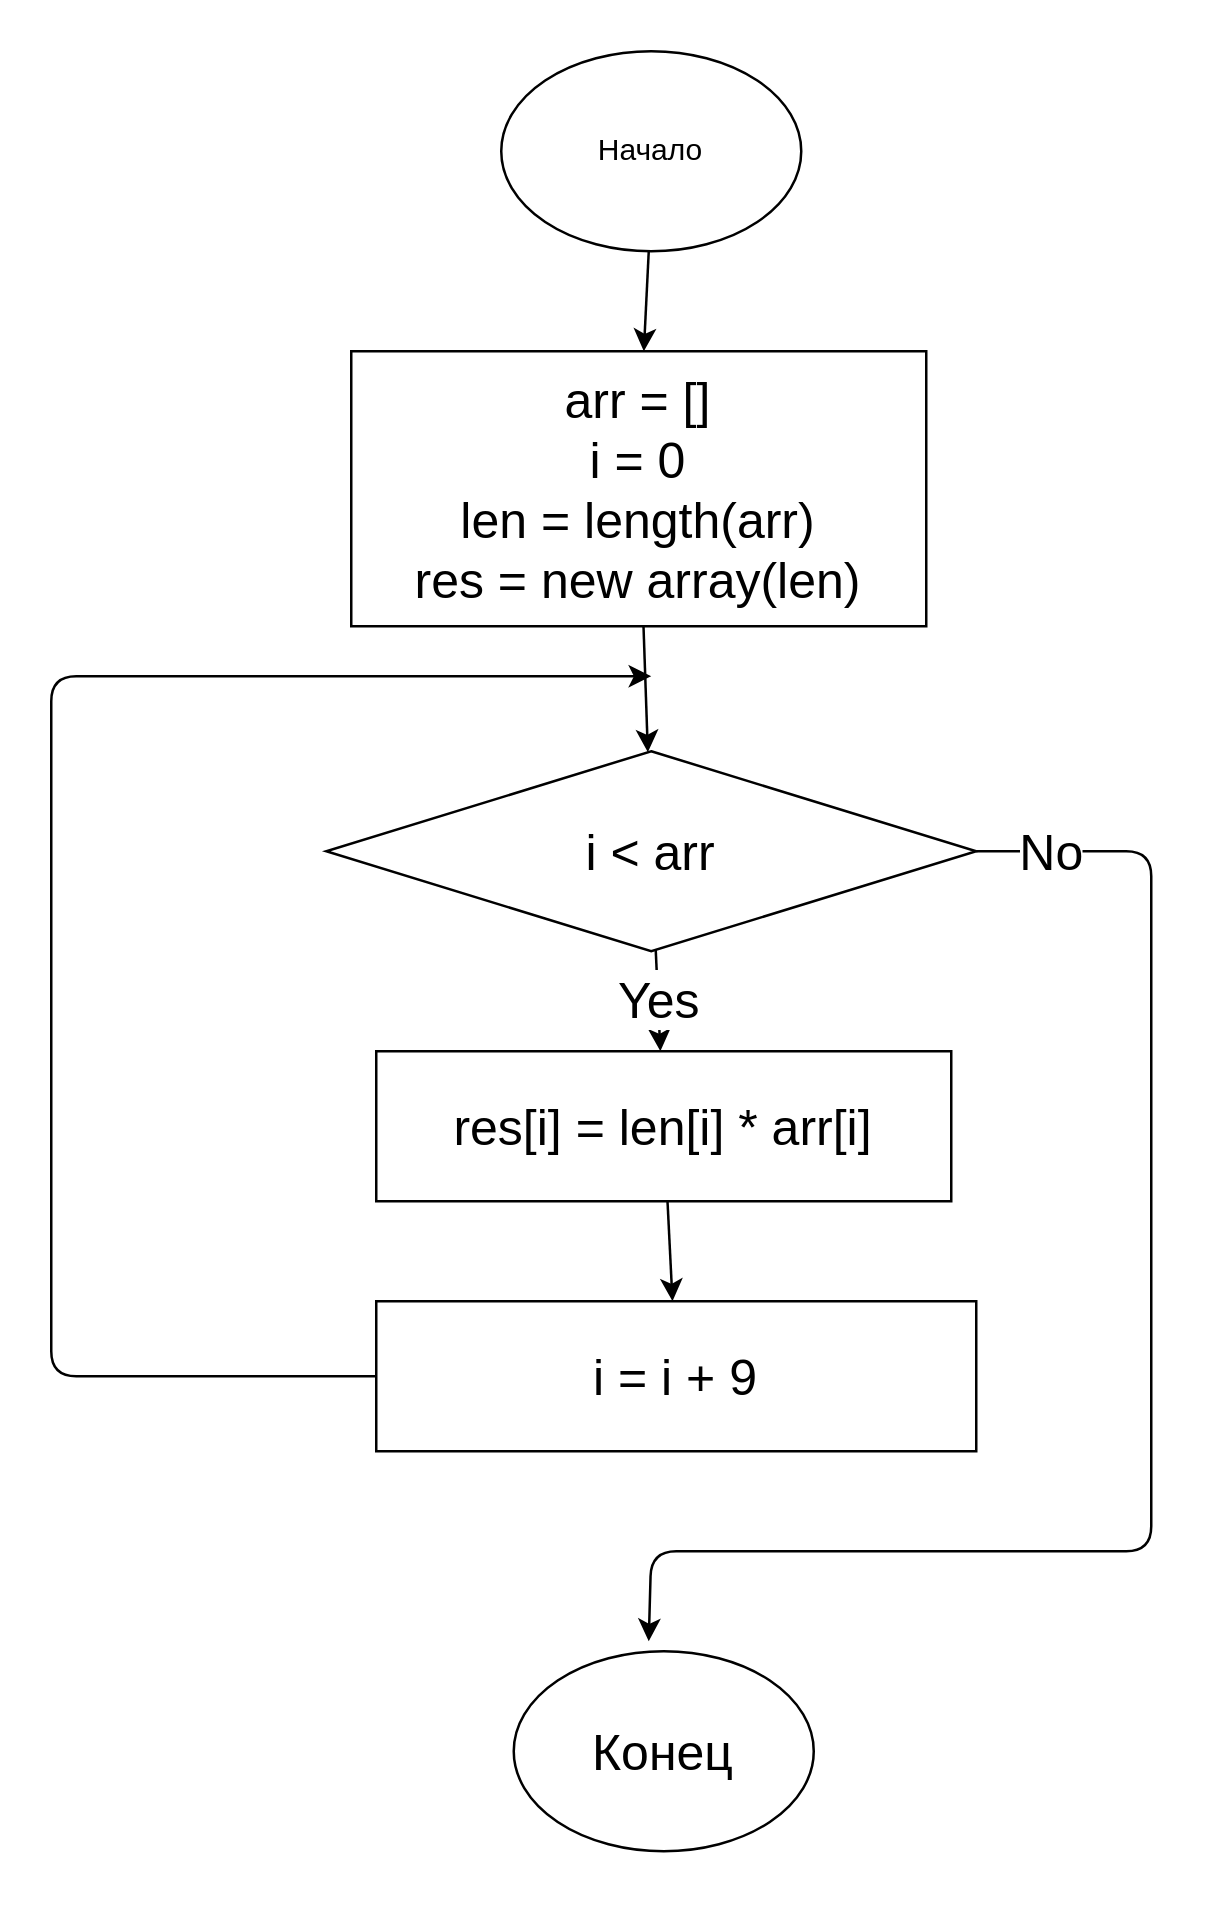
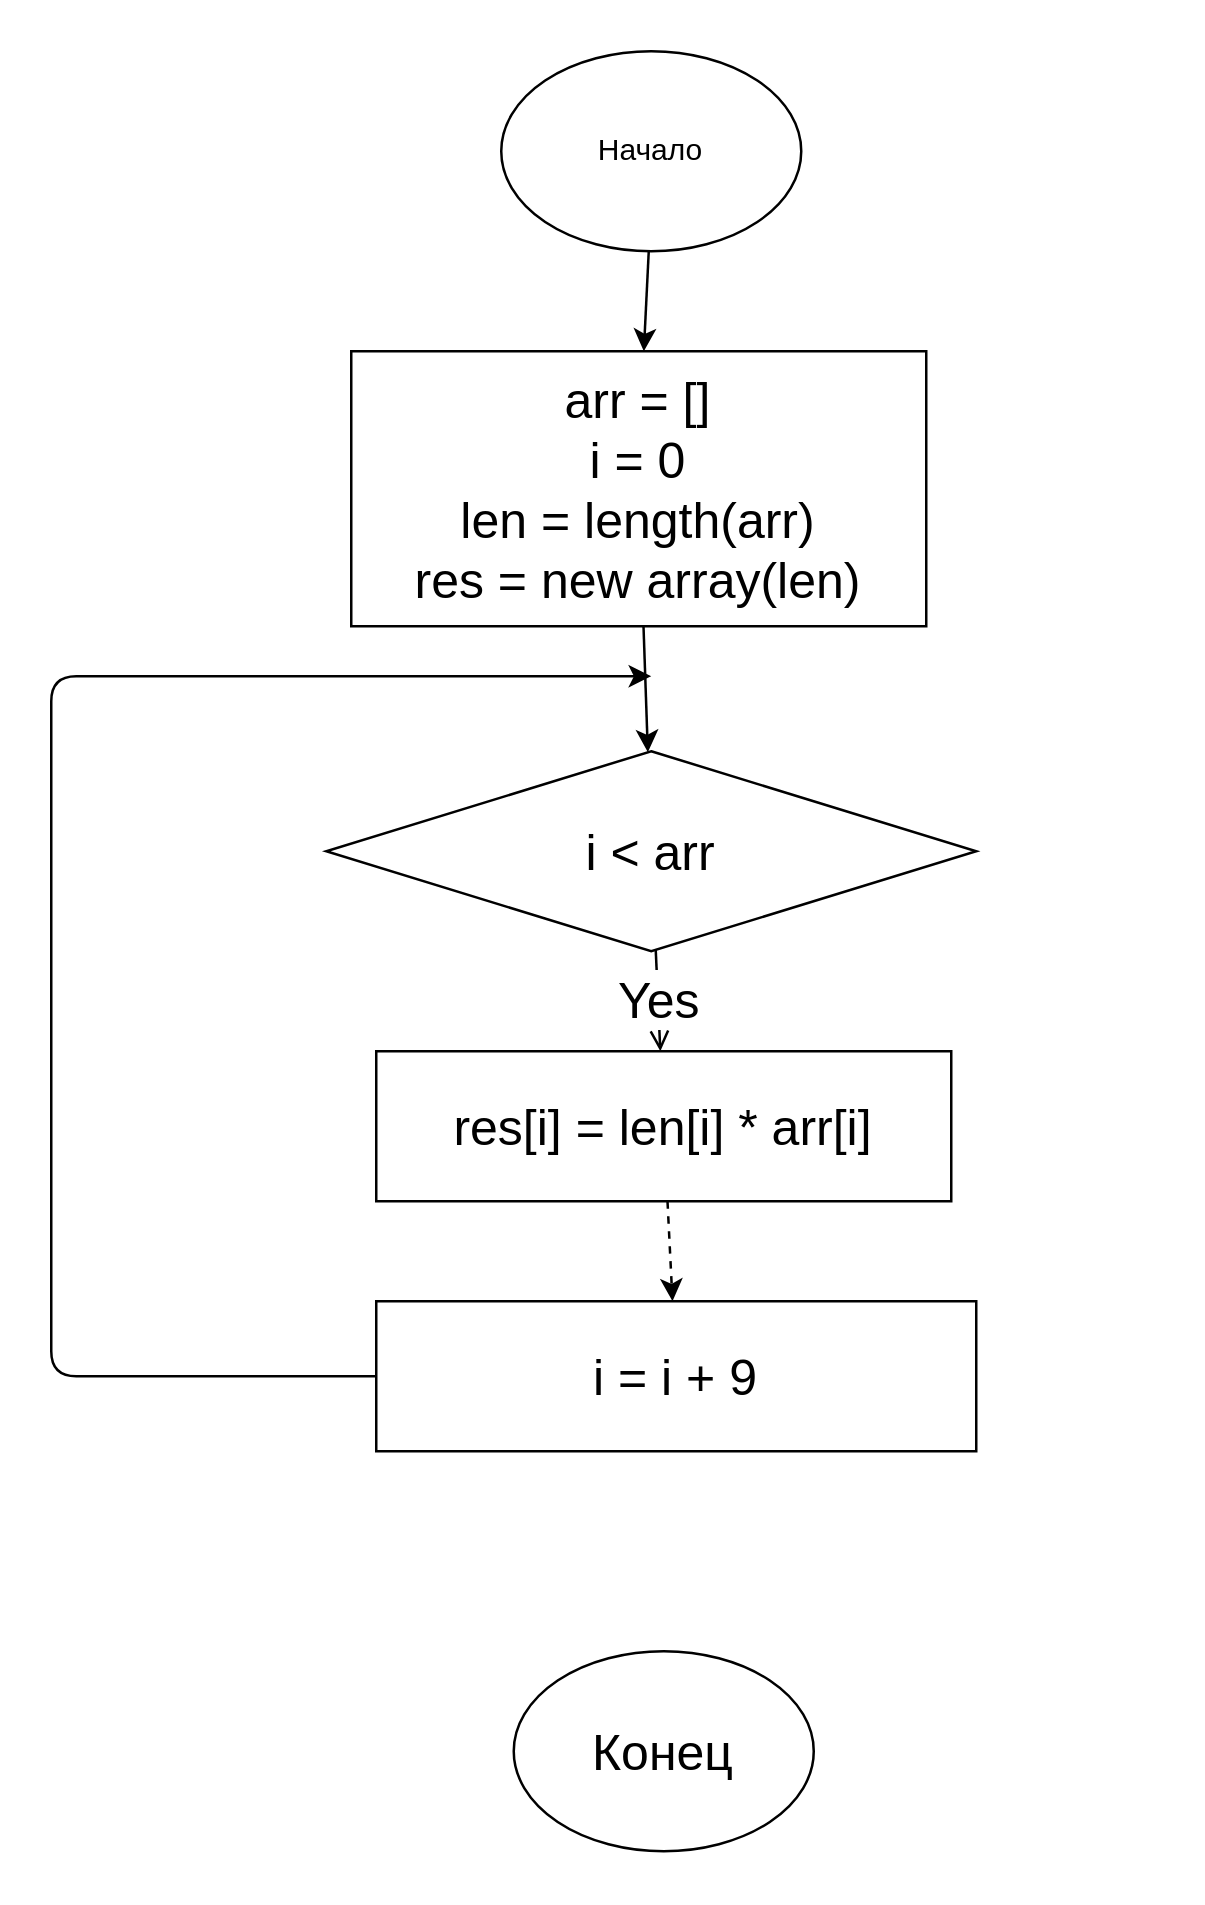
edge "i < arr" -> "res[i] = len[i] * arr[i]": arrowhead classic -> open
edge "res[i] = len[i] * arr[i]" -> "i = i + 9": style solid -> dashed
edge "i < arr" -> "Конец": removed, label "No"
